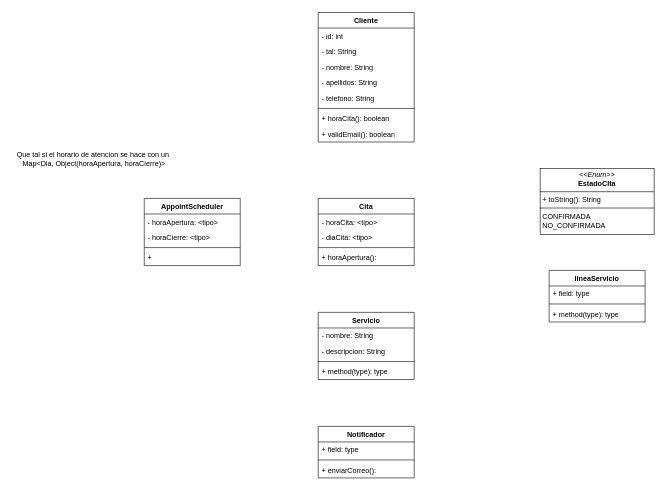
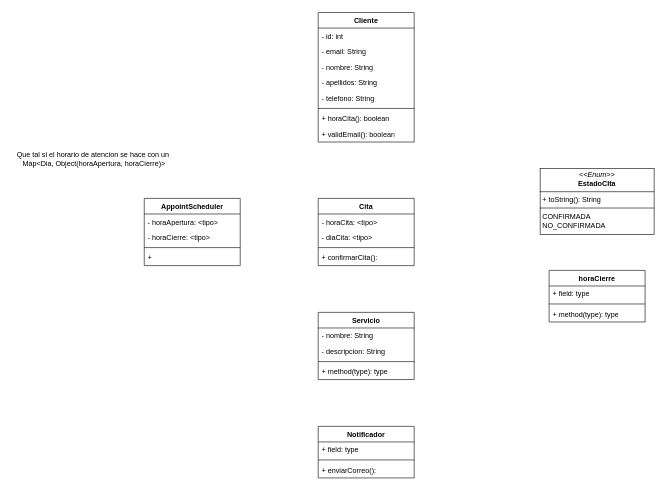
node "- tal: String": label "- tal: String" -> "- email: String"
node "+ horaApertura():": label "+ horaApertura():" -> "+ confirmarCita():"
node "lineaServicio": label "lineaServicio" -> "horaCierre"
